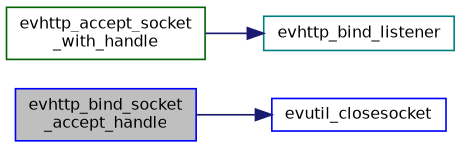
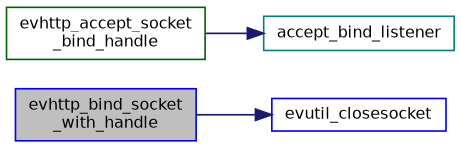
node "evhttp_accept_socket _with_handle": label "evhttp_accept_socket _with_handle" -> "evhttp_accept_socket _bind_handle"
node "evhttp_bind_listener": label "evhttp_bind_listener" -> "accept_bind_listener"
node "evhttp_bind_socket _accept_handle": label "evhttp_bind_socket _accept_handle" -> "evhttp_bind_socket _with_handle"
